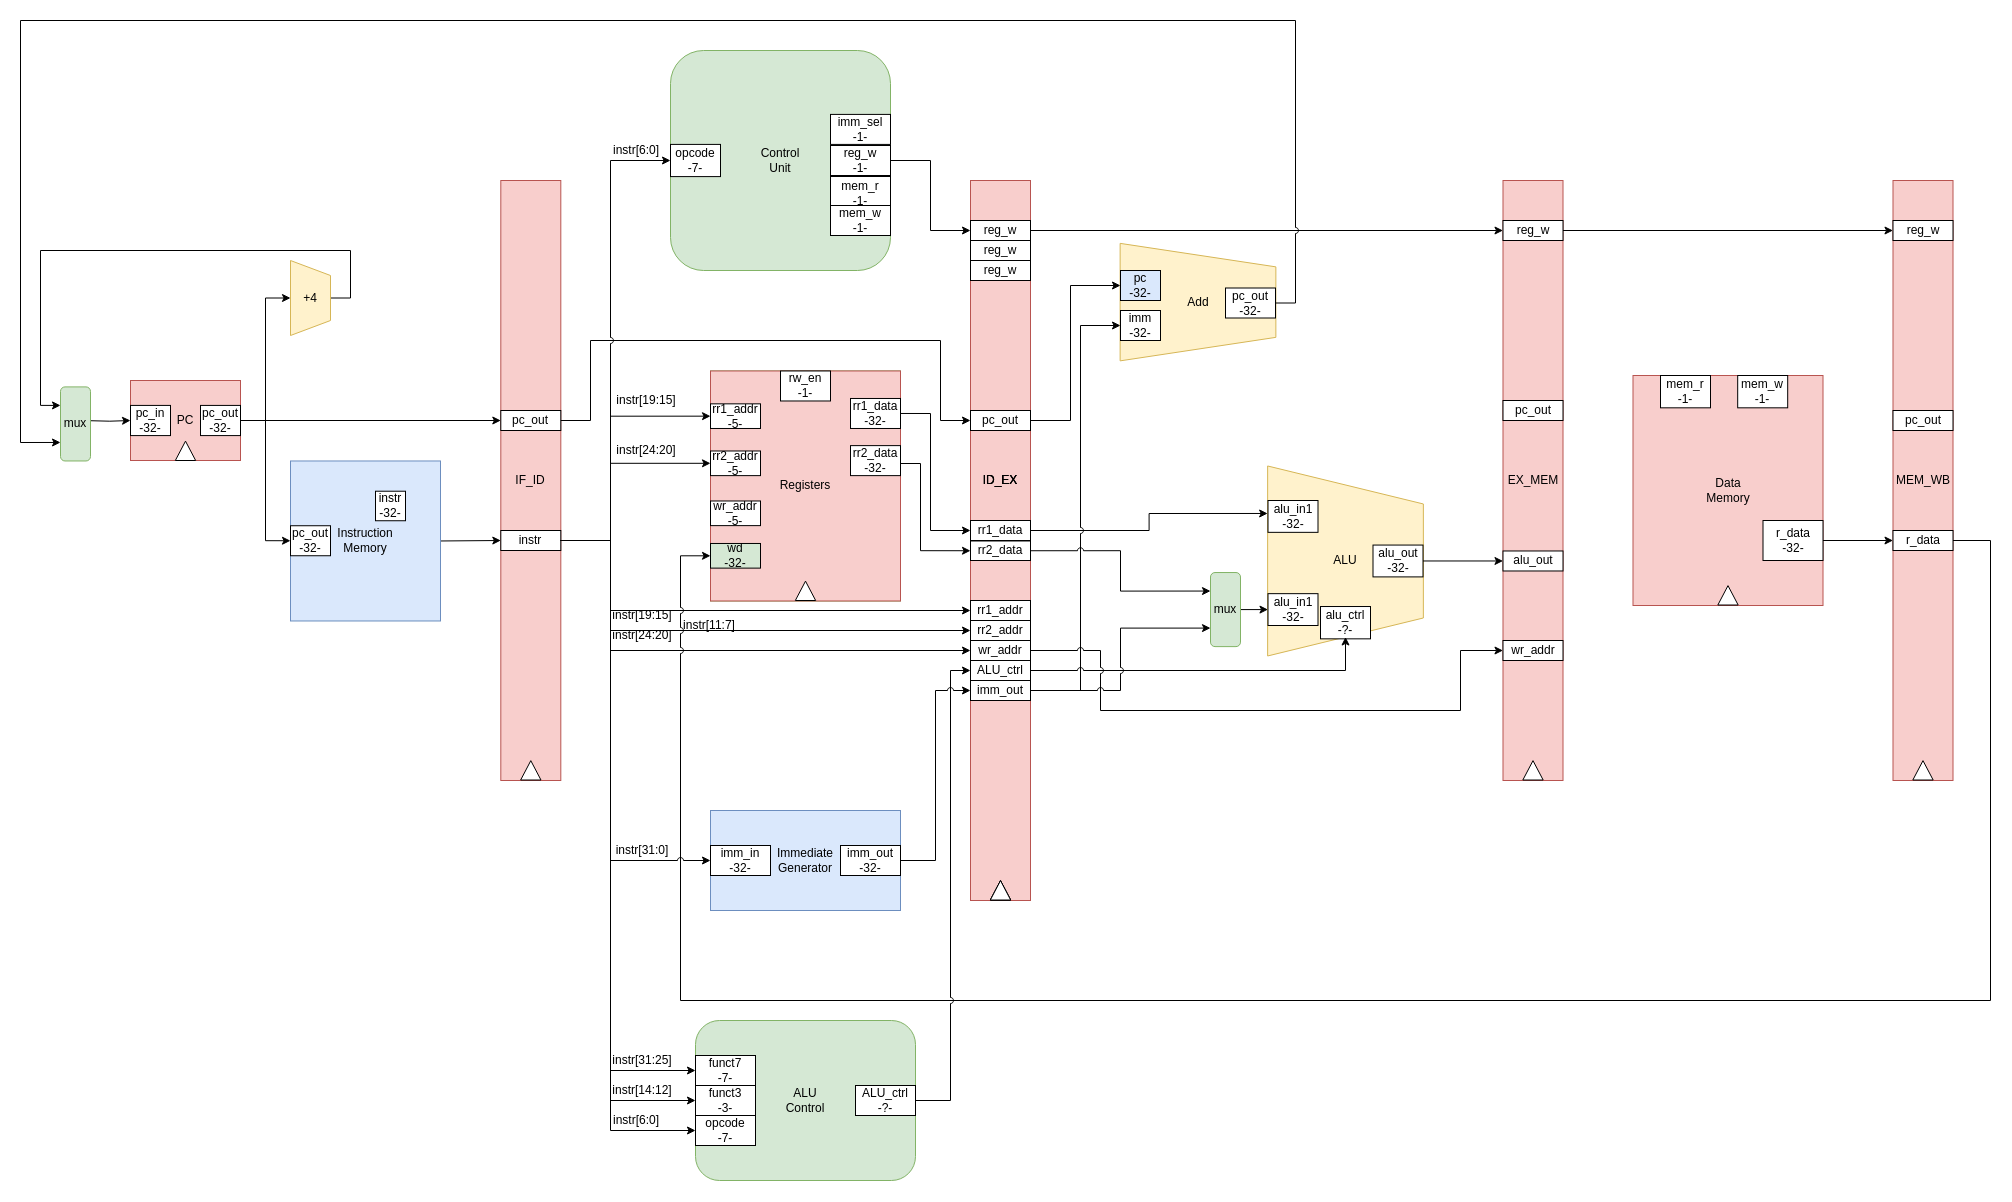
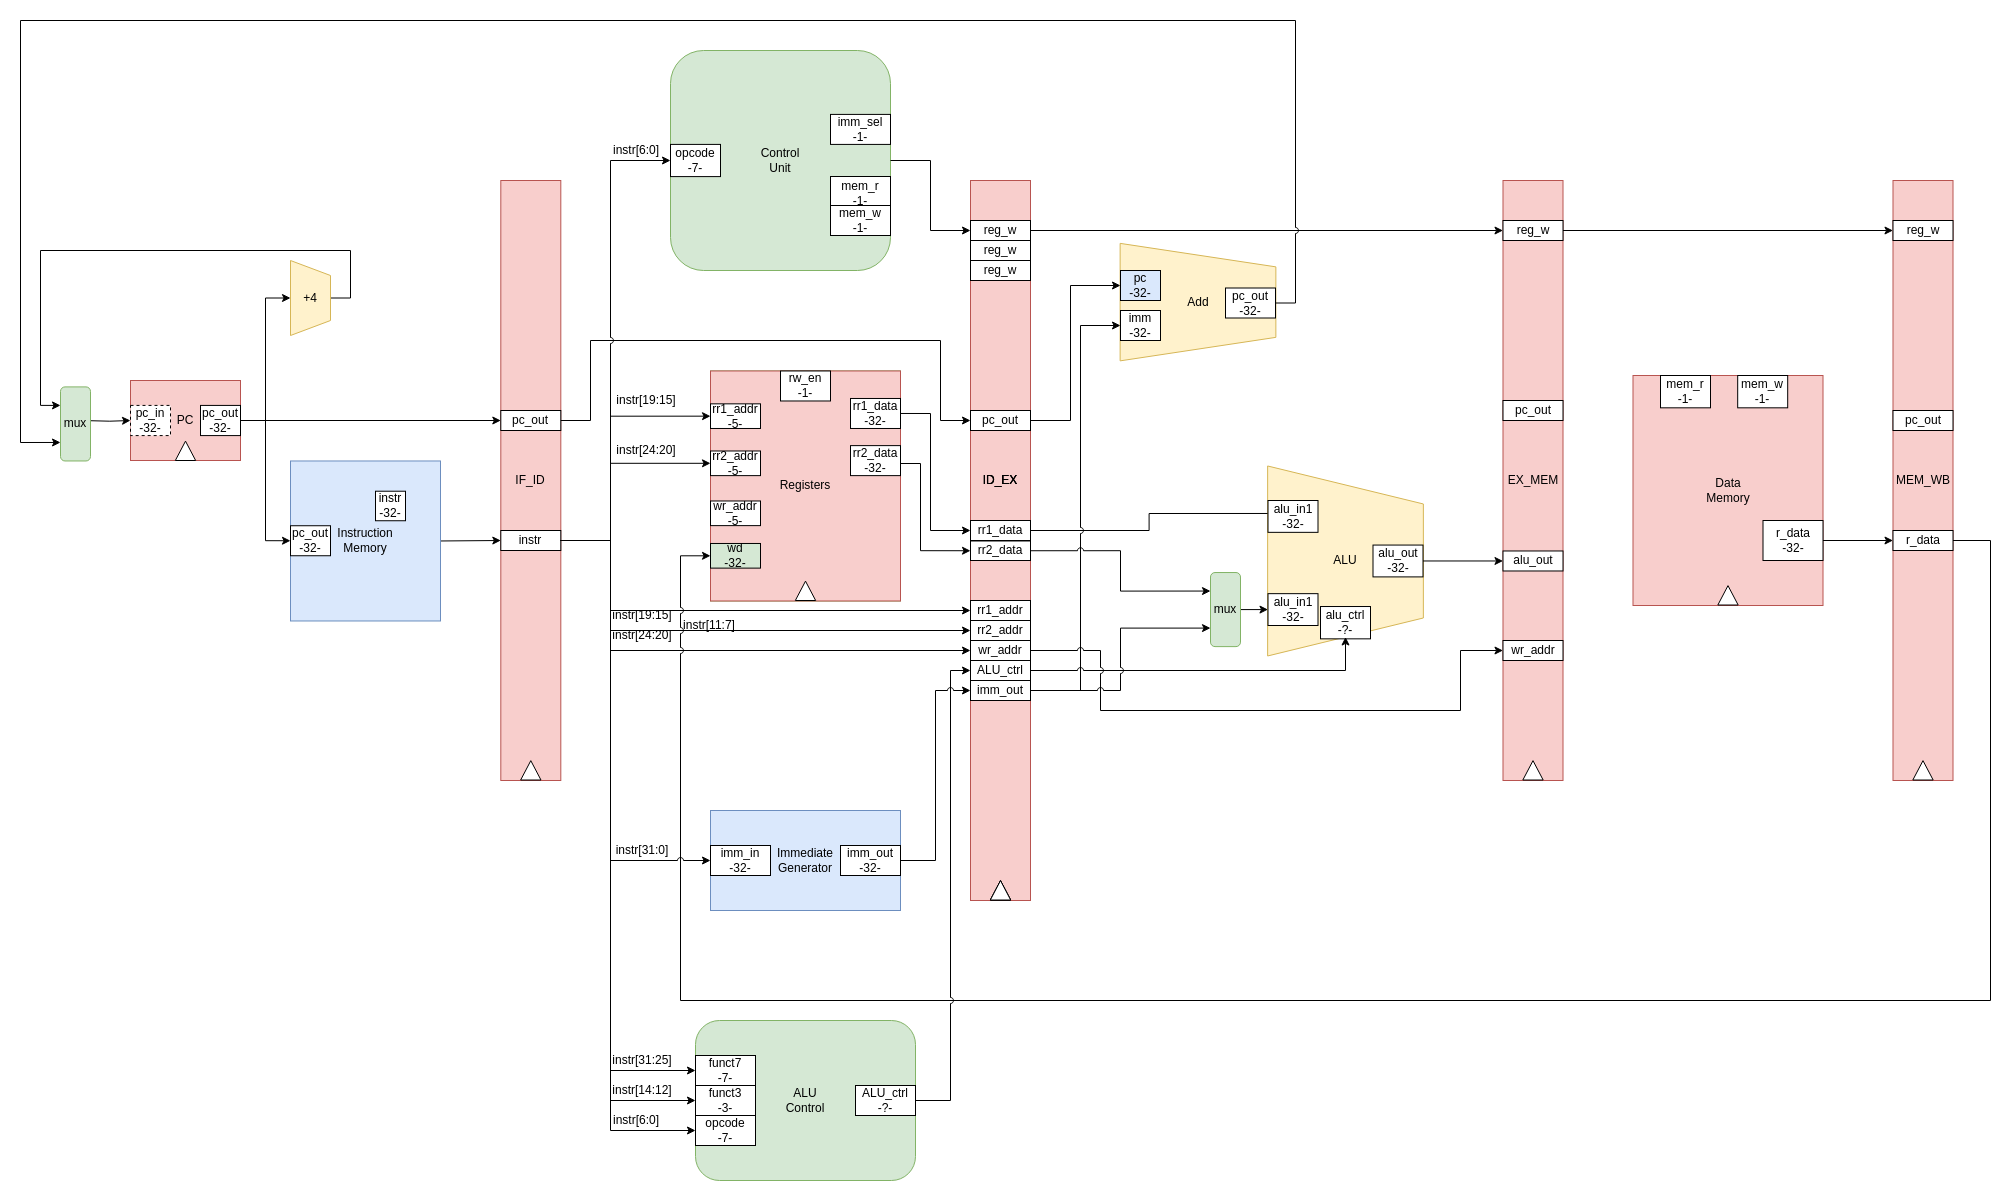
node "reg_w -1-": removed
node "pc_in -32-": style solid -> dashed
edge "rr1_data" -> "ALU": arrowhead classic -> none
